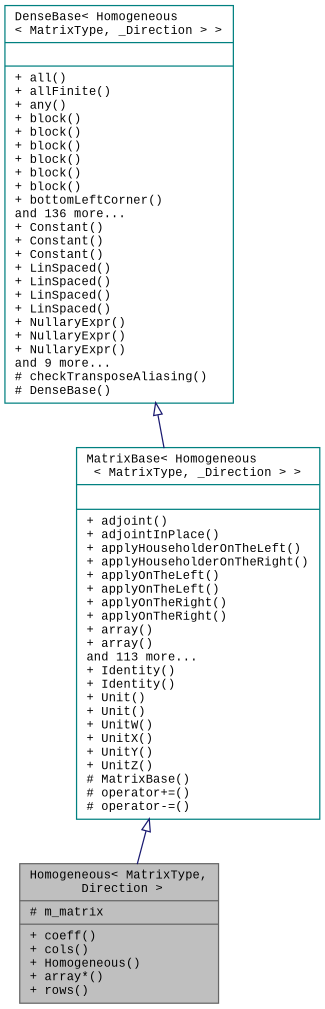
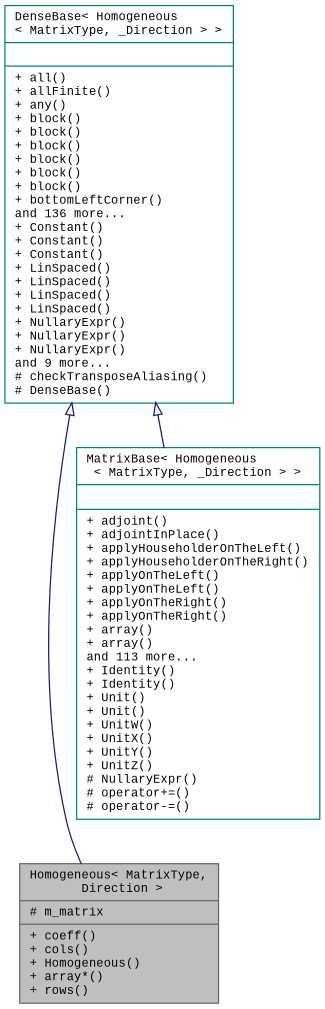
node "MatrixBase< Homogeneous": text "# MatrixBase()" -> "# NullaryExpr()"
edge "Homogeneous< MatrixType," -> "MatrixBase< Homogeneous": now "Homogeneous< MatrixType," -> "DenseBase< Homogeneous"
